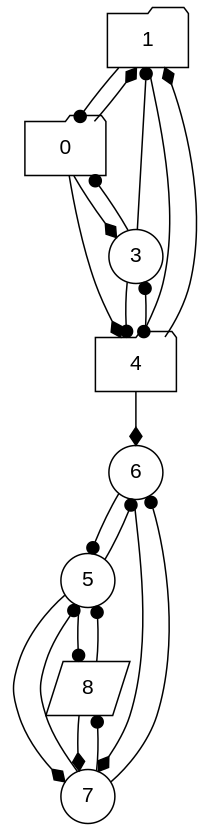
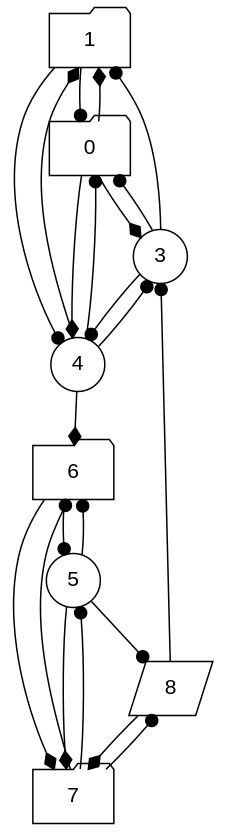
edge "4" -> "0": added
node "4": shape folder -> circle
node "6": shape circle -> folder
edge "8" -> "5": now "8" -> "3"
node "7": shape circle -> folder
